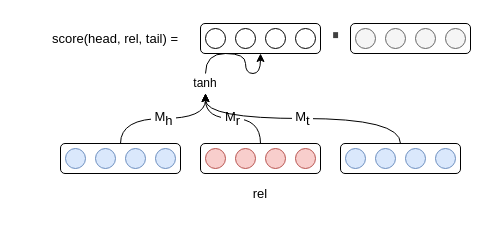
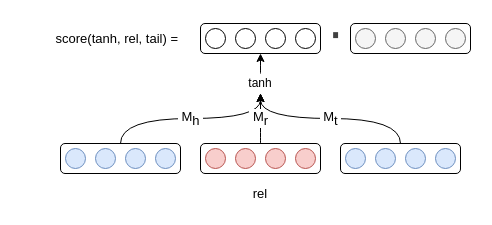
node "score(head, rel, tail) =": label "score(head, rel, tail) =" -> "score(tanh, rel, tail) ="
node "tanh": moved (206, 84) -> (261, 84)
